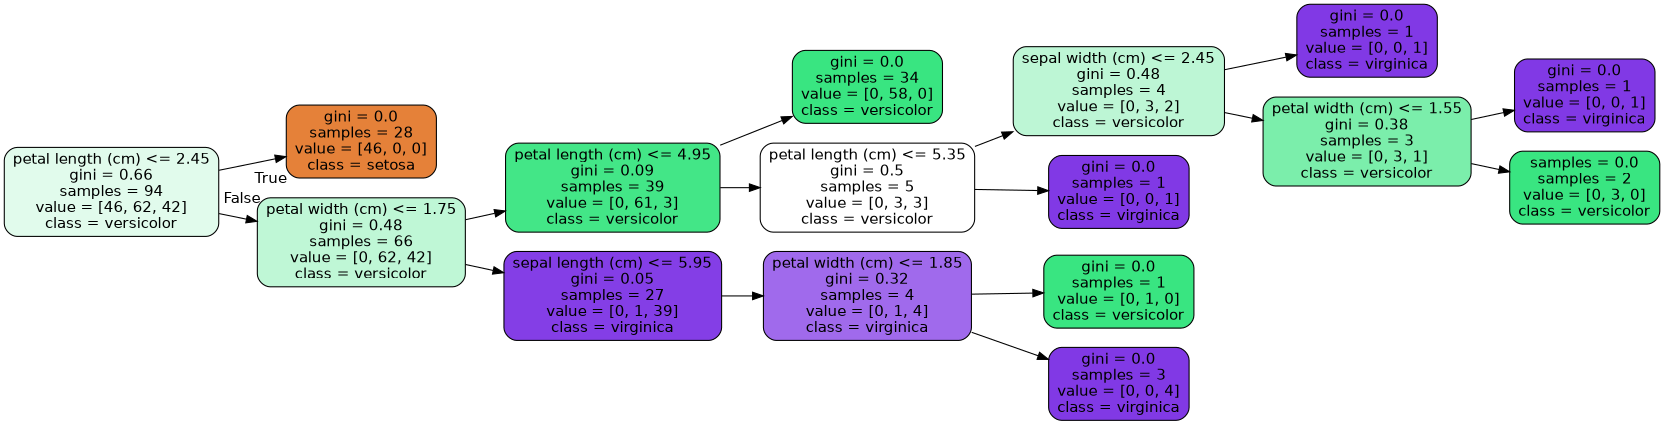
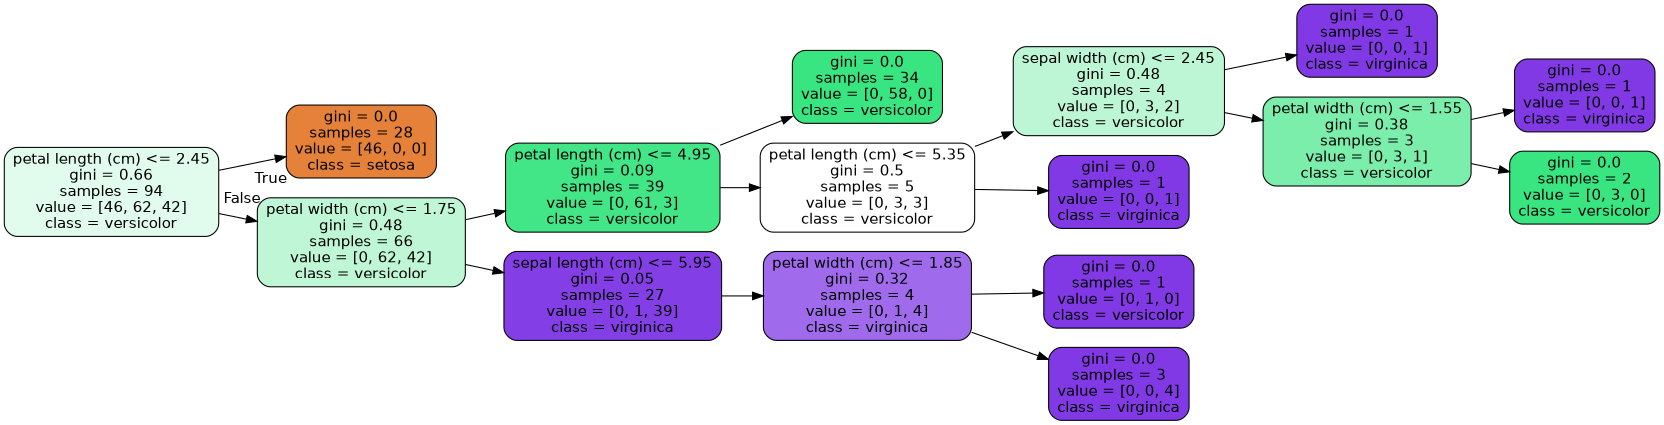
node "samples = 0.0 samples = 2 value = [0, 3, 0] class = versicolor": label "samples = 0.0 samples = 2 value = [0, 3, 0] class = versicolor" -> "gini = 0.0 samples = 2 value = [0, 3, 0] class = versicolor"
node "gini = 0.0 samples = 1 value = [0, 1, 0] class = versicolor": fillcolor #39e581 -> #8139e5
